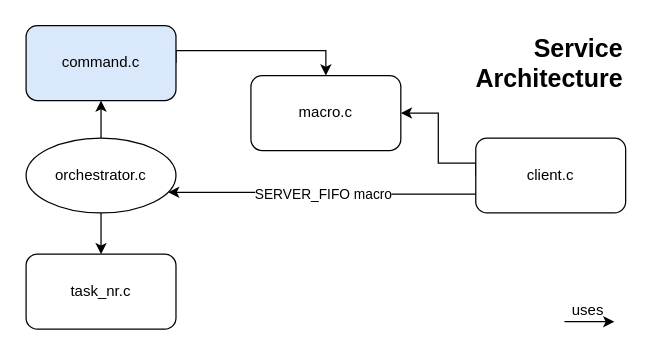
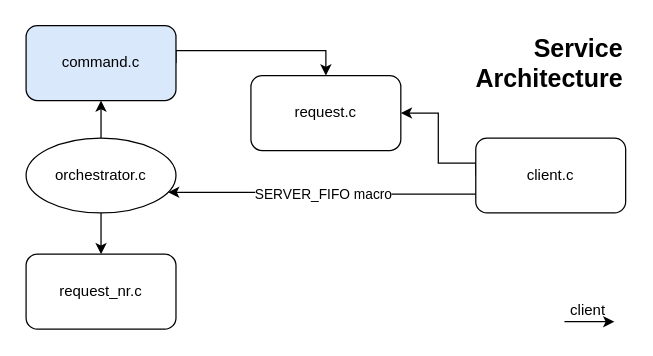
node "macro.c": label "macro.c" -> "request.c"
node "task_nr.c": label "task_nr.c" -> "request_nr.c"
node "uses": label "uses" -> "client"
